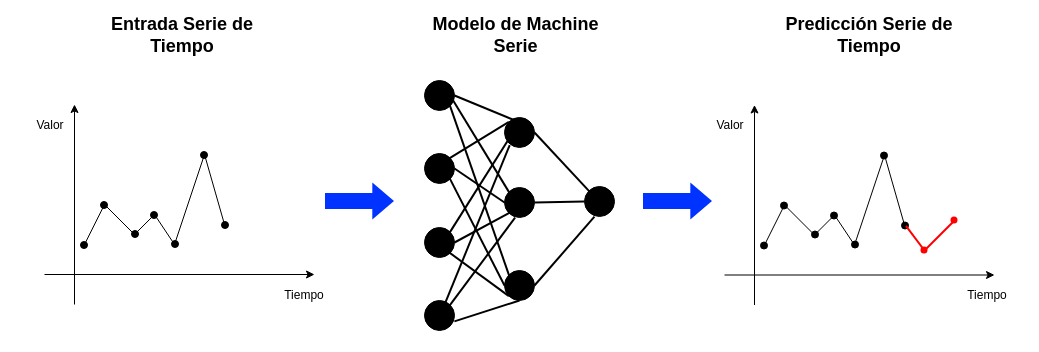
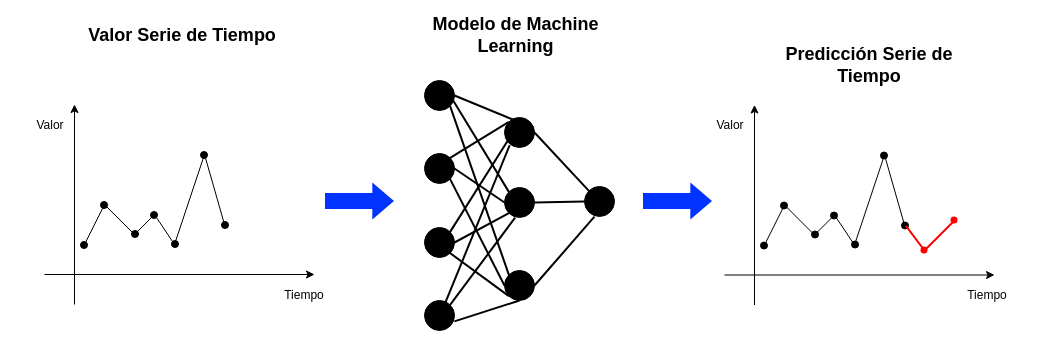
node "Entrada Serie de Tiempo": label "Entrada Serie de Tiempo" -> "Valor Serie de Tiempo"
node "Modelo de Machine Serie": label "Modelo de Machine Serie" -> "Modelo de Machine Learning"
node "Predicción Serie de Tiempo": moved (870, 36) -> (870, 66)
